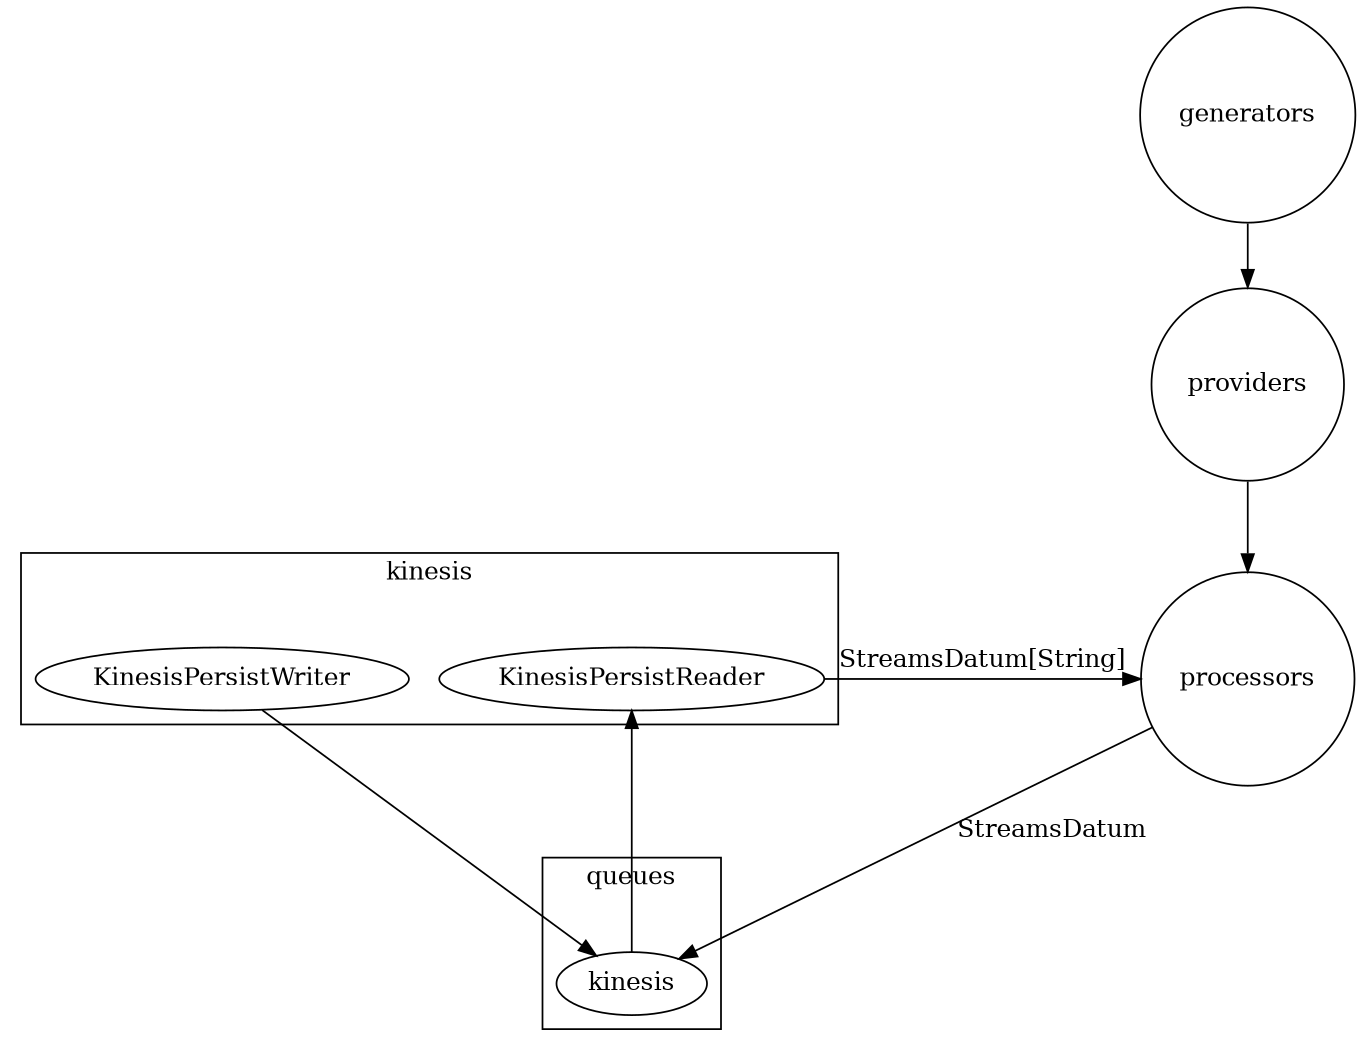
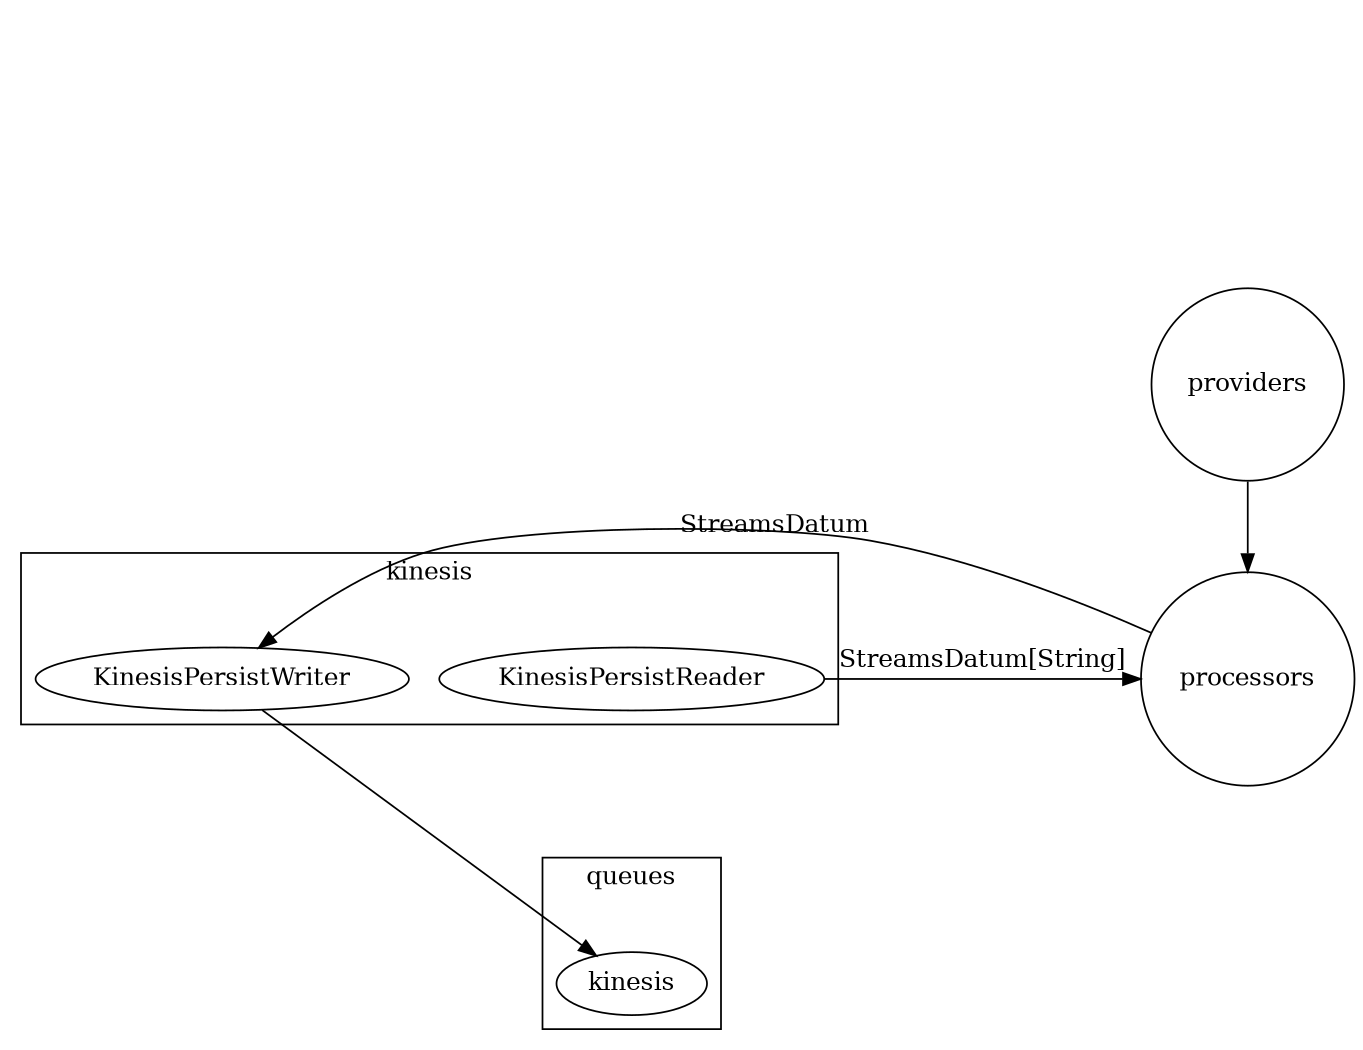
node "generators": removed
edge "processors" -> "kinesis": now "processors" -> "KinesisPersistWriter"
edge "kinesis" -> "KinesisPersistReader": removed
